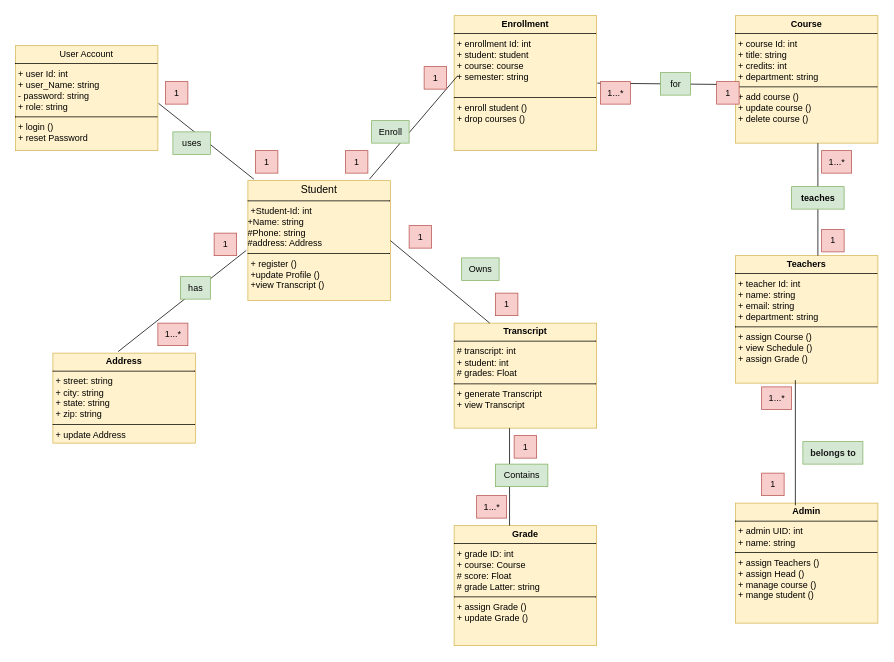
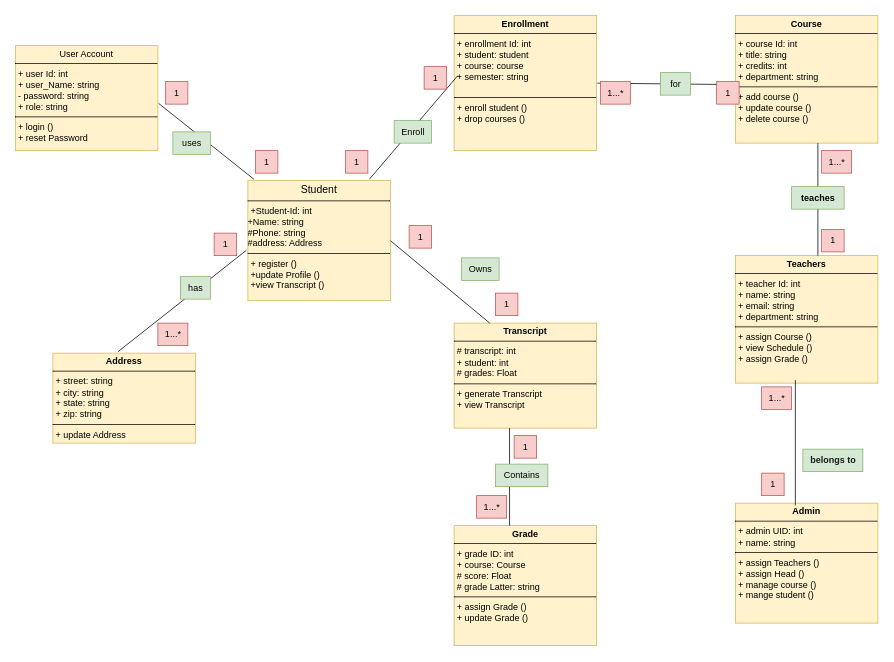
node "Enroll": moved (390, 132) -> (413, 132)
node "belongs to": moved (833, 453) -> (833, 460)
